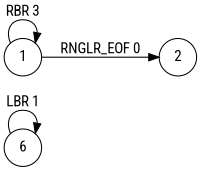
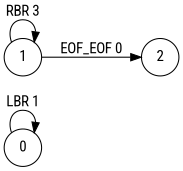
edge "1" -> "2": label "RNGLR_EOF 0" -> "EOF_EOF 0"
node "6": label "6" -> "0"
